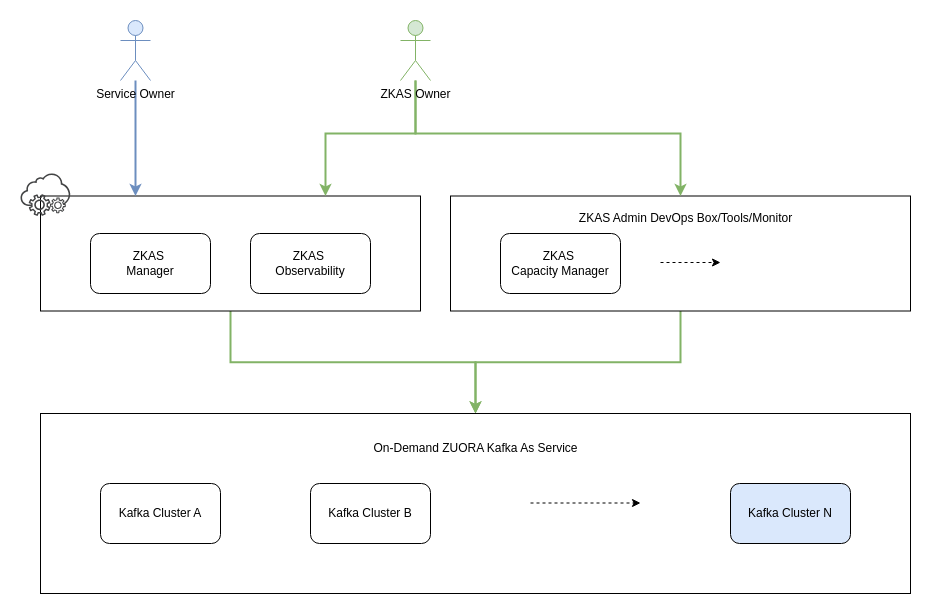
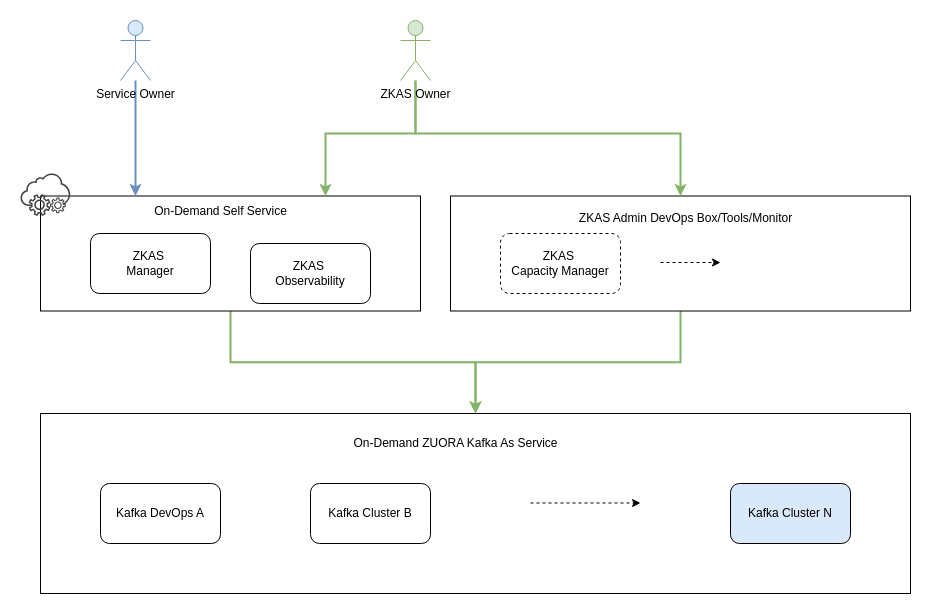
node "On-Demand Self Service": added
node "ZKAS Observability": moved (311, 264) -> (311, 274)
node "ZKAS Capacity Manager": style solid -> dashed
node "On-Demand ZUORA Kafka As Service": moved (476, 449) -> (456, 444)
node "Kafka Cluster A": label "Kafka Cluster A" -> "Kafka DevOps A"
